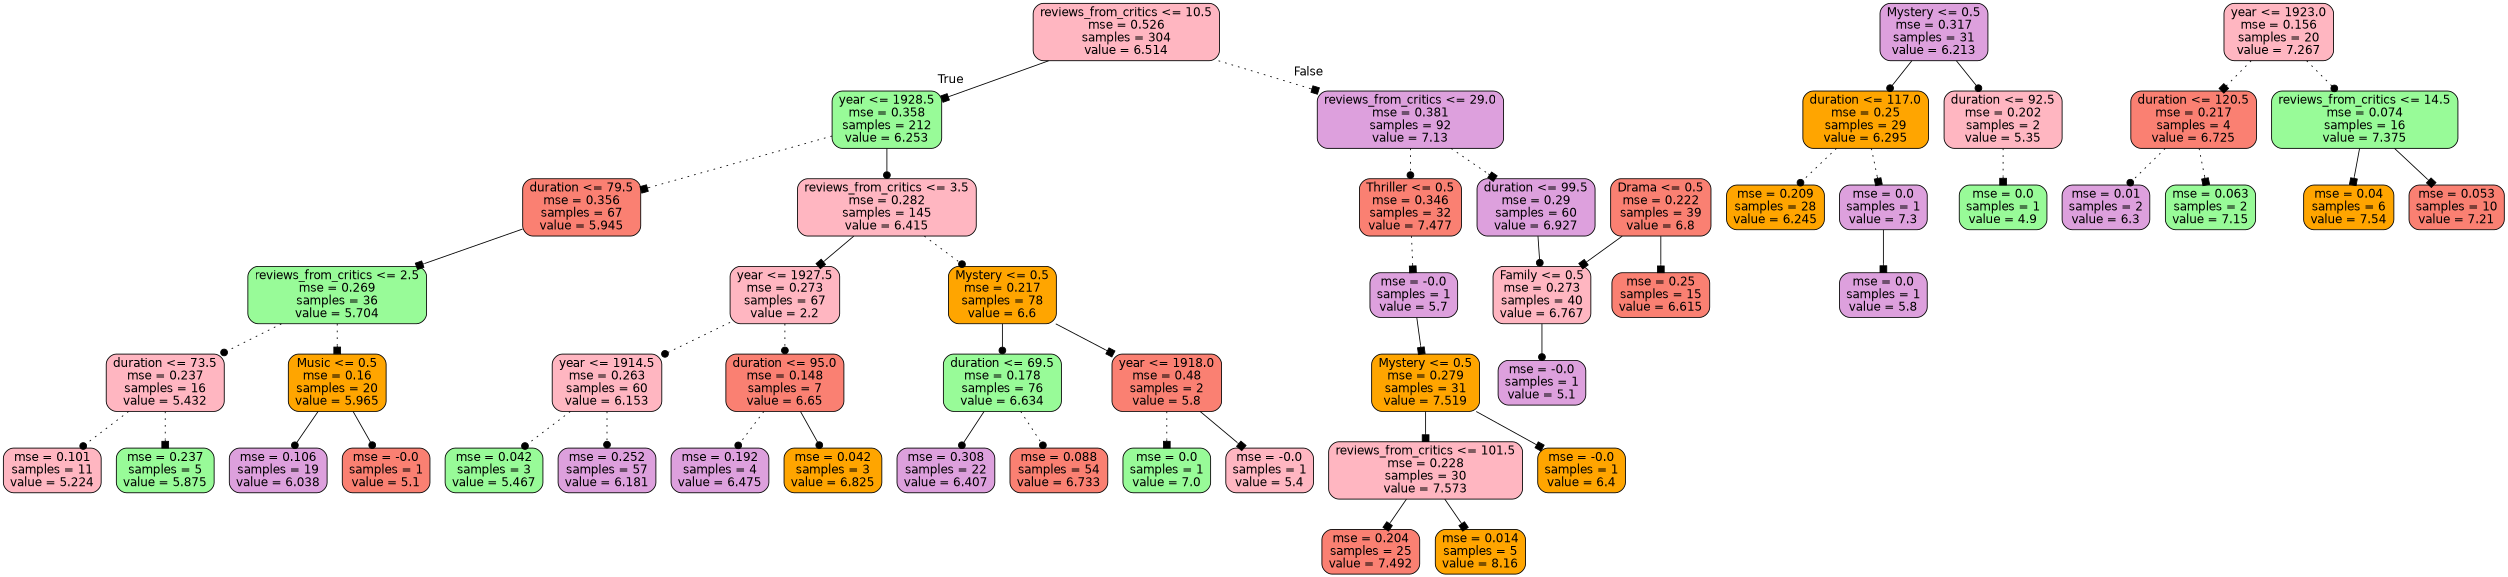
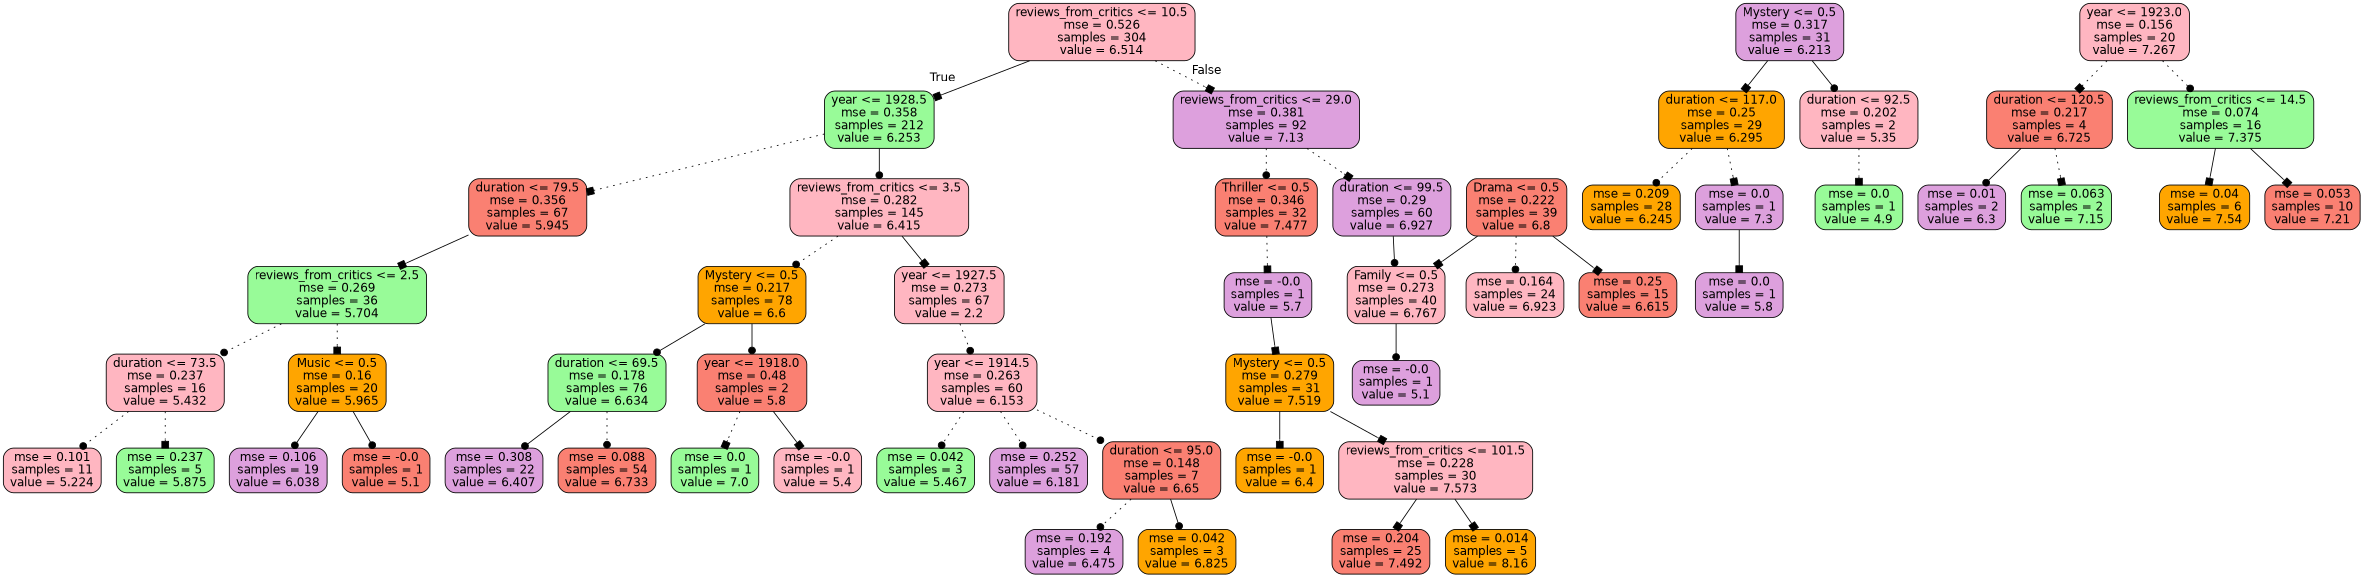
edge "Mystery <= 0.5 mse = 0.317 samples = 31 value = 6.213" -> "duration <= 117.0 mse = 0.25 samples = 29 value = 6.295": arrowhead dot -> box
edge "duration <= 120.5 mse = 0.217 samples = 4 value = 6.725" -> "mse = 0.01 samples = 2 value = 6.3": style dotted -> solid
node "mse = 0.164 samples = 24 value = 6.923": added
edge "year <= 1927.5 mse = 0.273 samples = 67 value = 2.2" -> "duration <= 95.0 mse = 0.148 samples = 7 value = 6.65": now "year <= 1914.5 mse = 0.263 samples = 60 value = 6.153" -> "duration <= 95.0 mse = 0.148 samples = 7 value = 6.65"
edge "Mystery <= 0.5 mse = 0.217 samples = 78 value = 6.6" -> "year <= 1918.0 mse = 0.48 samples = 2 value = 5.8": arrowhead box -> dot
